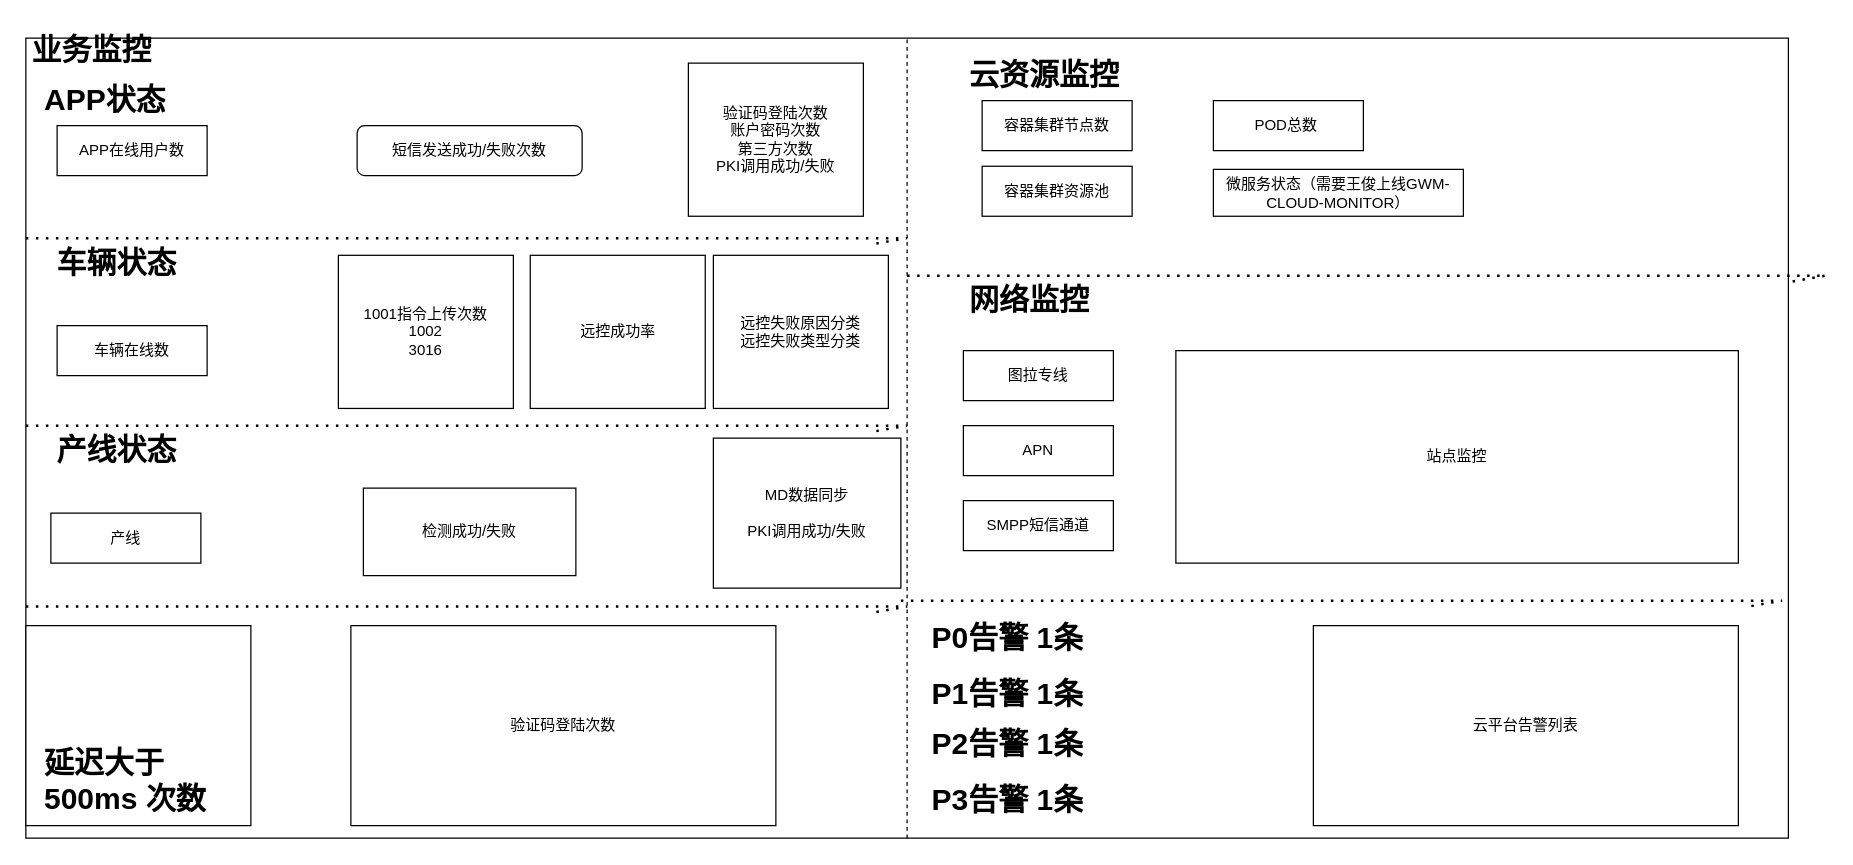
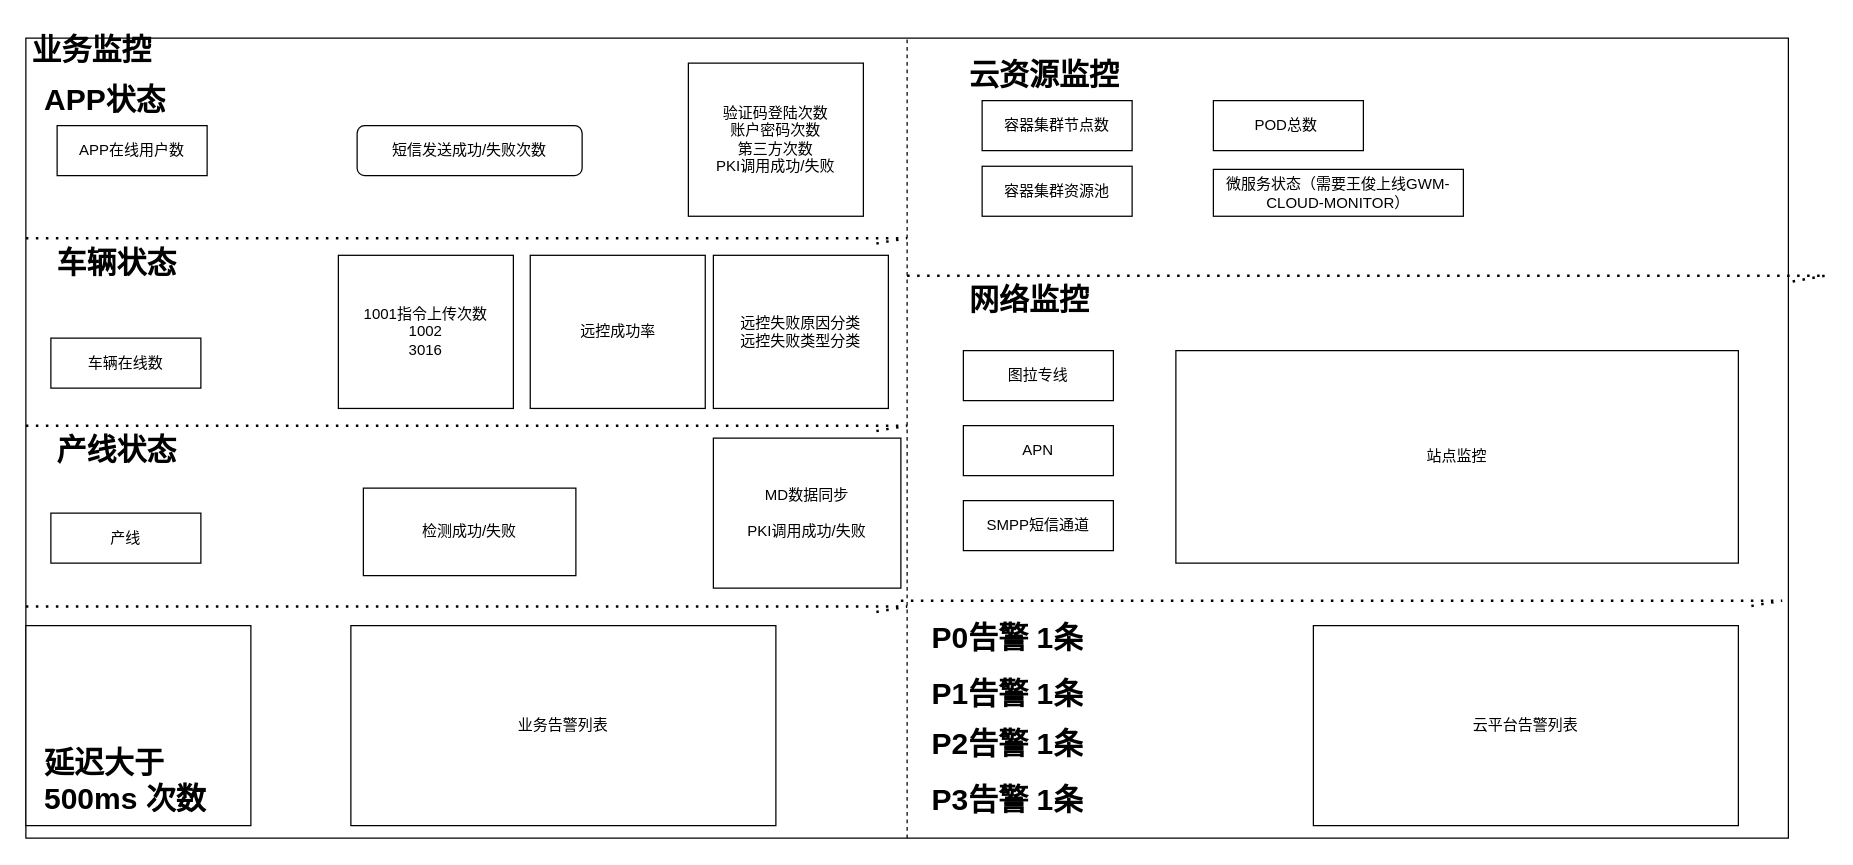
node "车辆在线数": moved (132, 351) -> (126, 363)
node "验证码登陆次数": label "验证码登陆次数" -> "业务告警列表"
